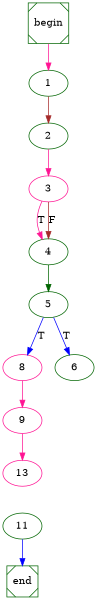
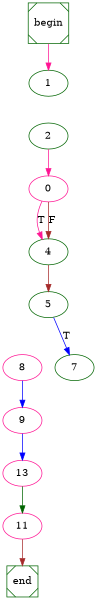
edge "1" -> "2": removed
node "3": label "3" -> "0"
edge "4" -> "5": color darkgreen -> brown
edge "5" -> "8": removed, label "T"
node "6": label "6" -> "7"
edge "8" -> "9": color deeppink -> blue
edge "9" -> "13": color deeppink -> blue
edge "13" -> "11": added
node "11": color darkgreen -> deeppink
edge "11" -> "end": color blue -> brown
